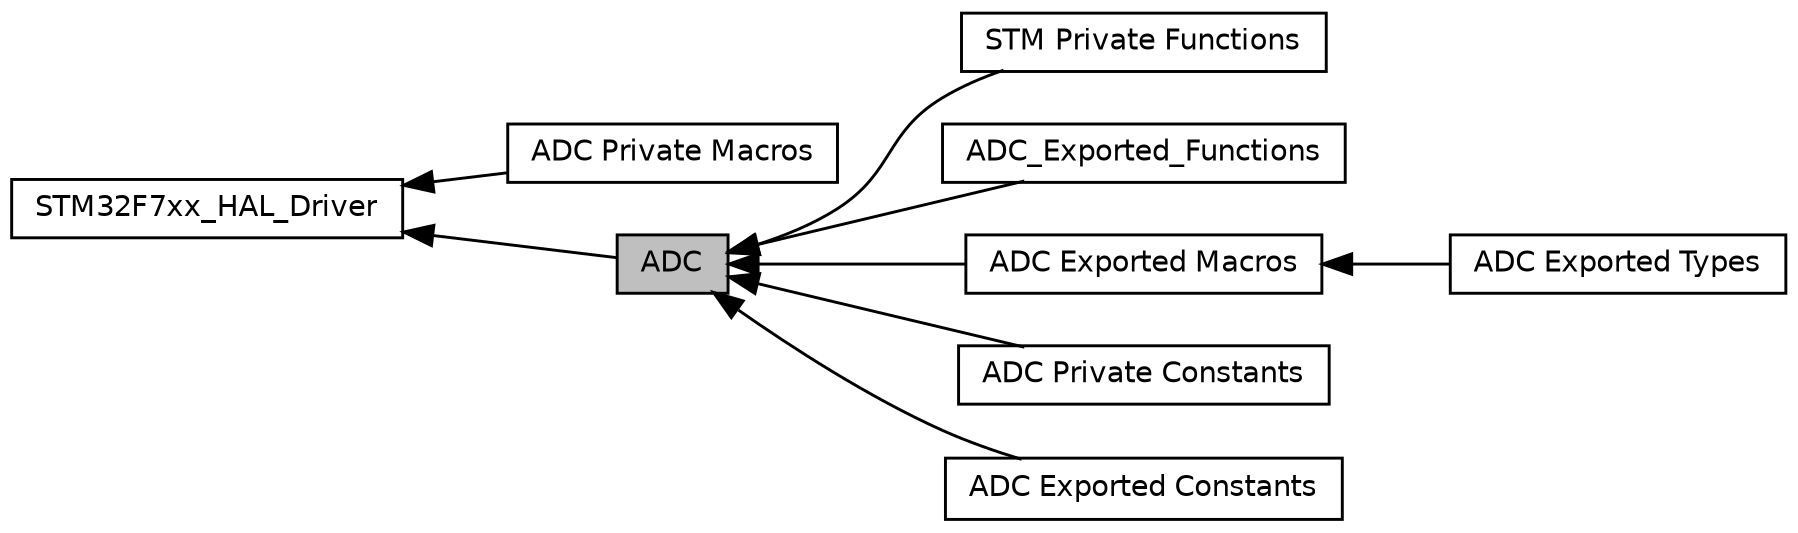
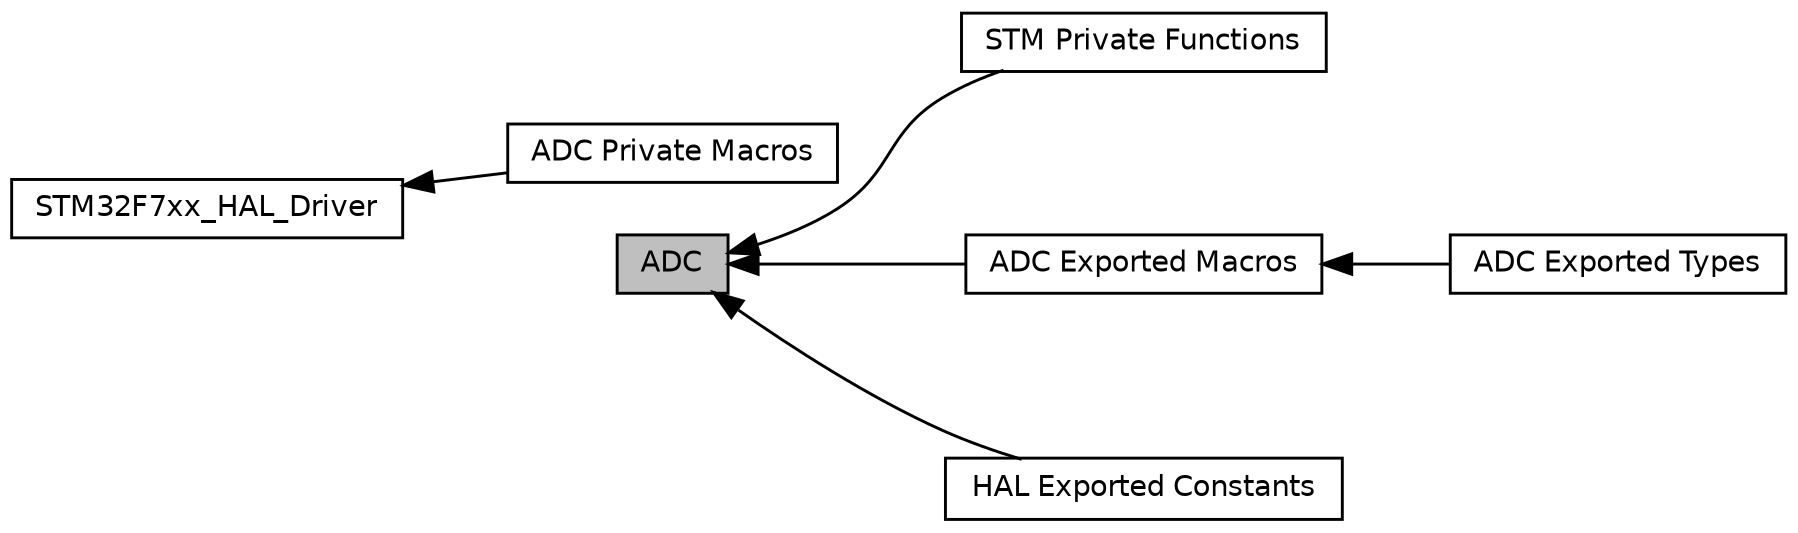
node "ADC_Exported_Functions": removed
edge "ADC" -> "STM32F7xx_HAL_Driver": removed
node "ADC Private Constants": removed
node "ADC Exported Constants": label "ADC Exported Constants" -> "HAL Exported Constants"
